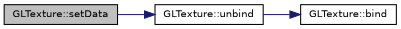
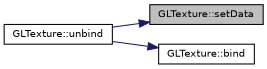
edge "GLTexture::setData" -> "GLTexture::unbind": reversed
